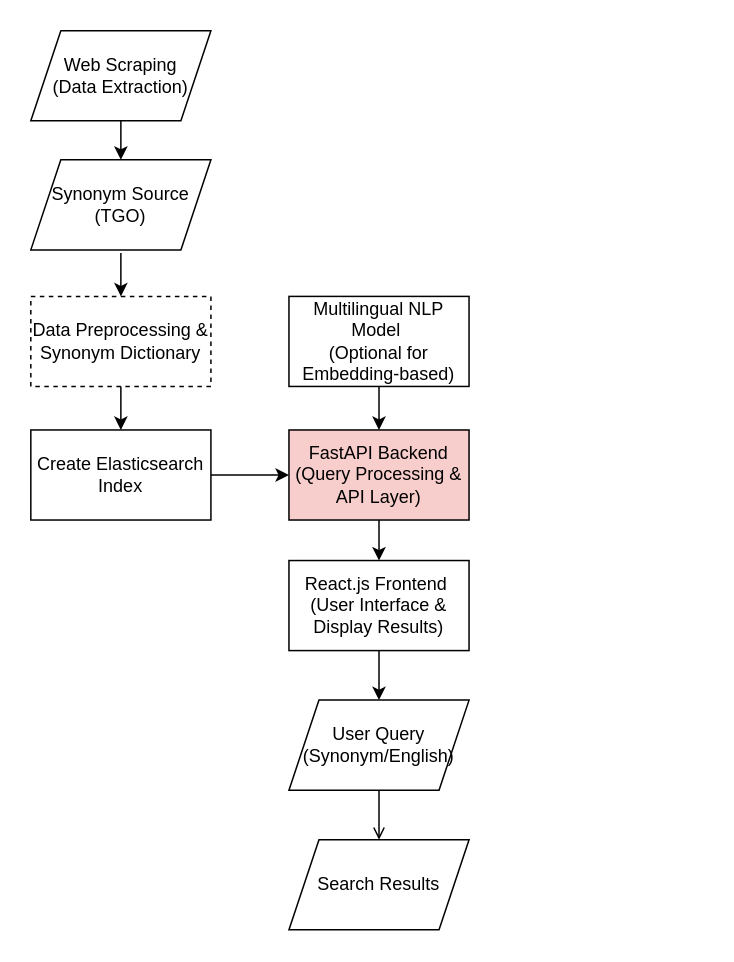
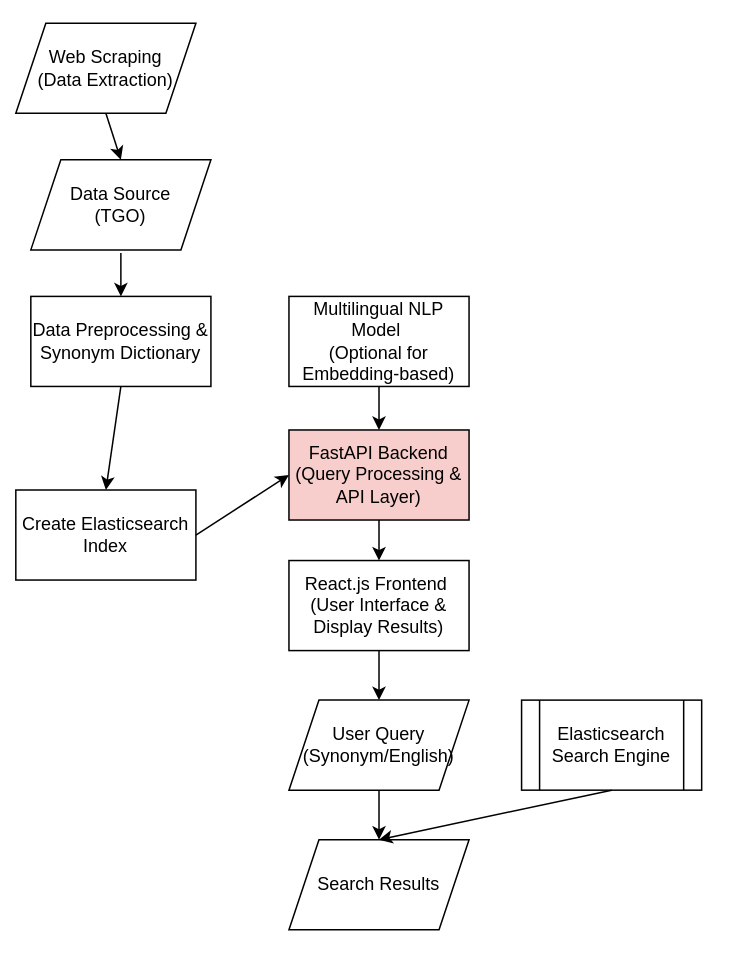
node "Web Scraping (Data Extraction)": moved (121, 76) -> (106, 68)
node "Synonym Source (TGO)": label "Synonym Source (TGO)" -> "Data Source (TGO)"
node "Data Preprocessing & Synonym Dictionary": style dashed -> solid
node "Create Elasticsearch Index": moved (121, 475) -> (106, 535)
node "Elasticsearch Search Engine": added
edge "Elasticsearch Search Engine" -> "Search Results": added
edge "User Query (Synonym/English)" -> "Search Results": arrowhead open -> classic
